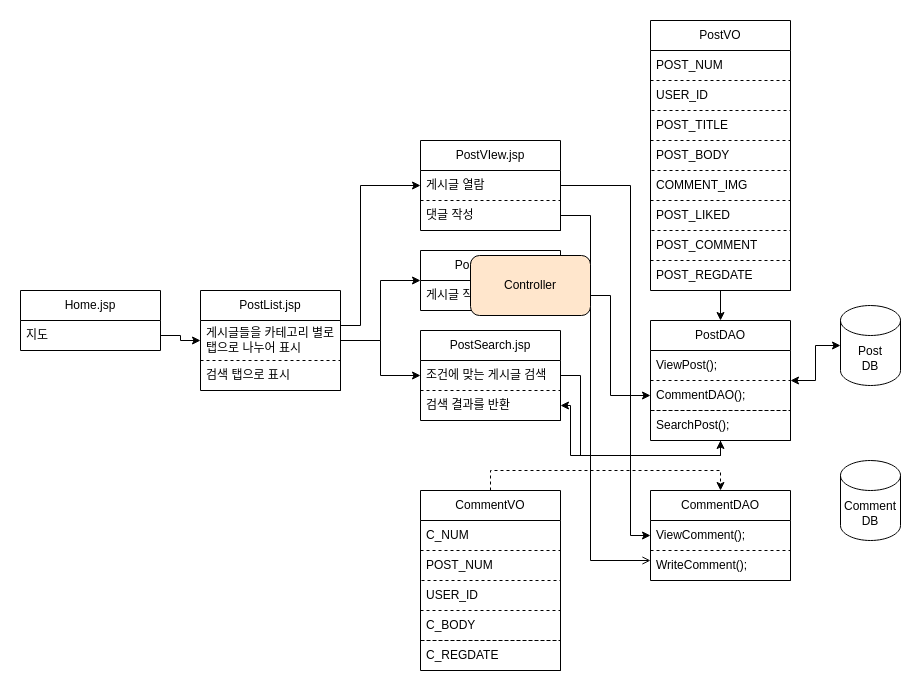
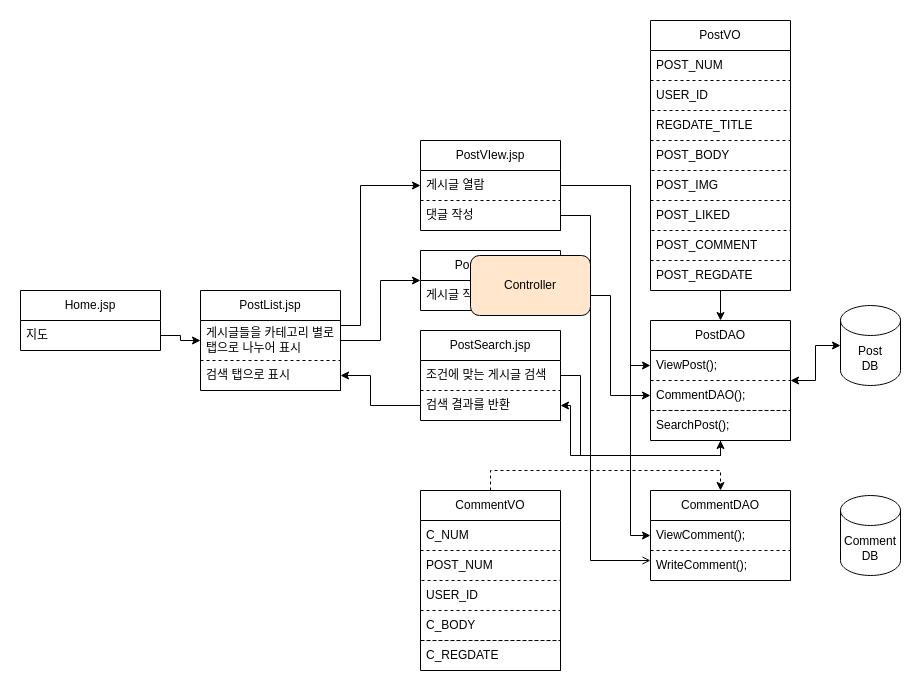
node "POST_TITLE": label "POST_TITLE" -> "REGDATE_TITLE"
node "COMMENT_IMG": label "COMMENT_IMG" -> "POST_IMG"
edge "게시글 열람" -> "ViewPost();": added
edge "PostList.jsp" -> "PostSearch.jsp": removed
edge "검색 결과를 반환" -> "검색 탭으로 표시": added
node "Comment DB": moved (871, 501) -> (871, 536)
